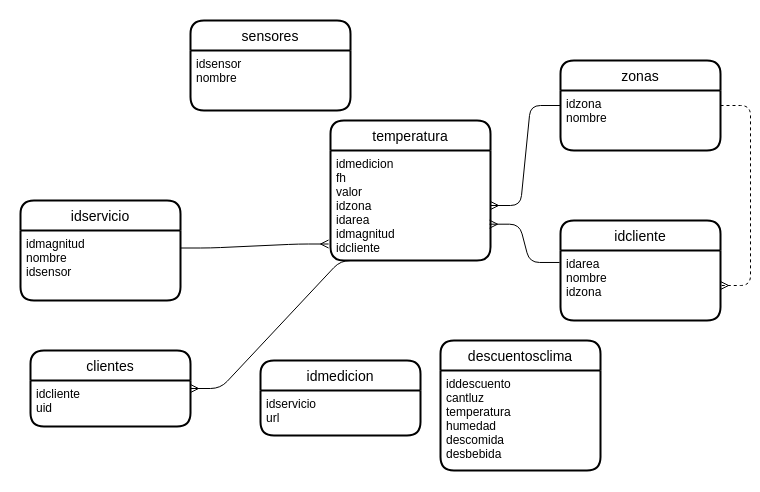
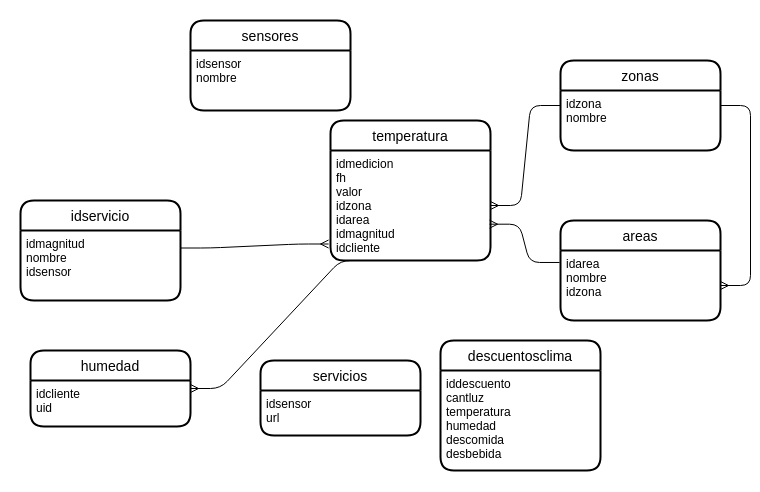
edge "idzona nombre" -> "idarea nombre idzona": style dashed -> solid
node "idcliente": label "idcliente" -> "areas"
node "clientes": label "clientes" -> "humedad"
node "idmedicion": label "idmedicion" -> "servicios"
node "idservicio url": label "idservicio url" -> "idsensor url"
